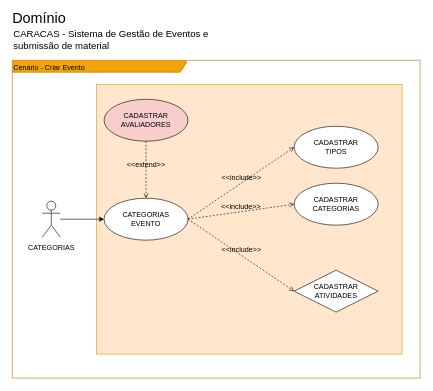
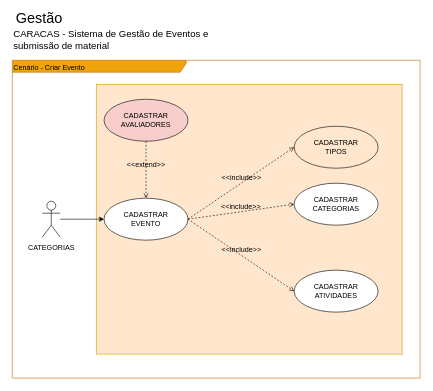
node "Domínio": label "Domínio" -> "Gestão"
node "CADASTRAR TIPOS": fillcolor #ffffff -> #ffe6cc
node "CATEGORIAS EVENTO": label "CATEGORIAS EVENTO" -> "CADASTRAR EVENTO"
node "CADASTRAR ATIVIDADES": shape diamond -> ellipse
